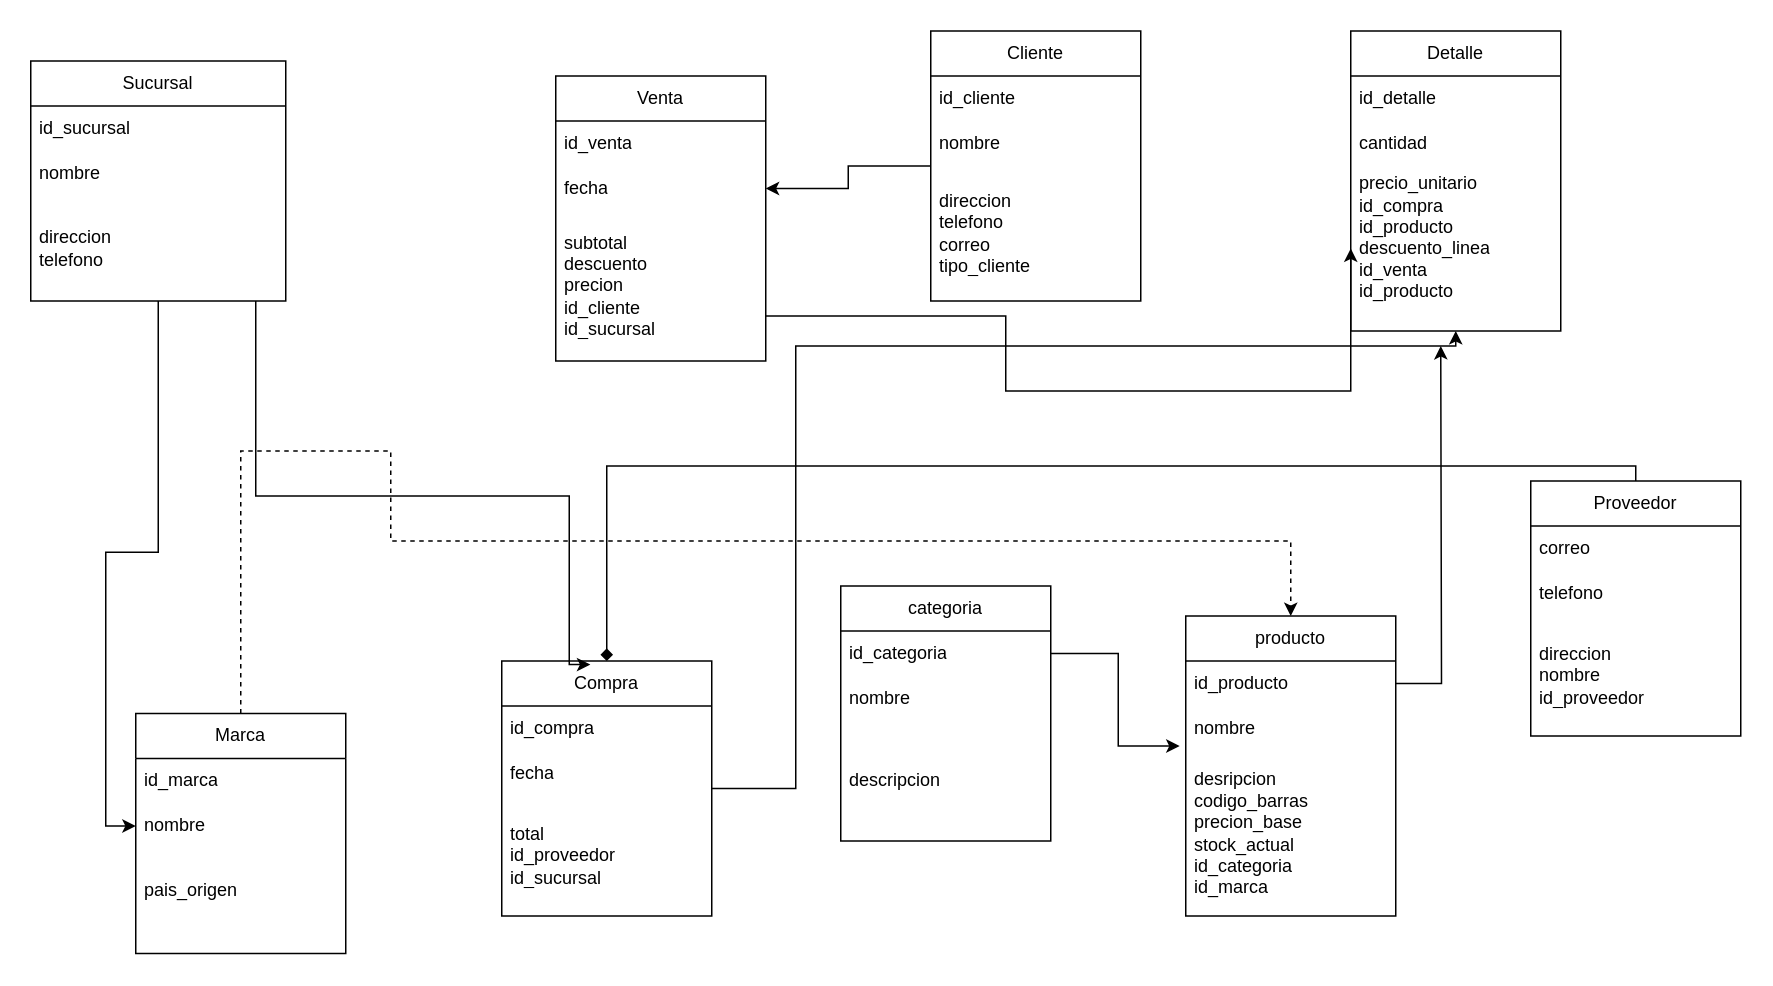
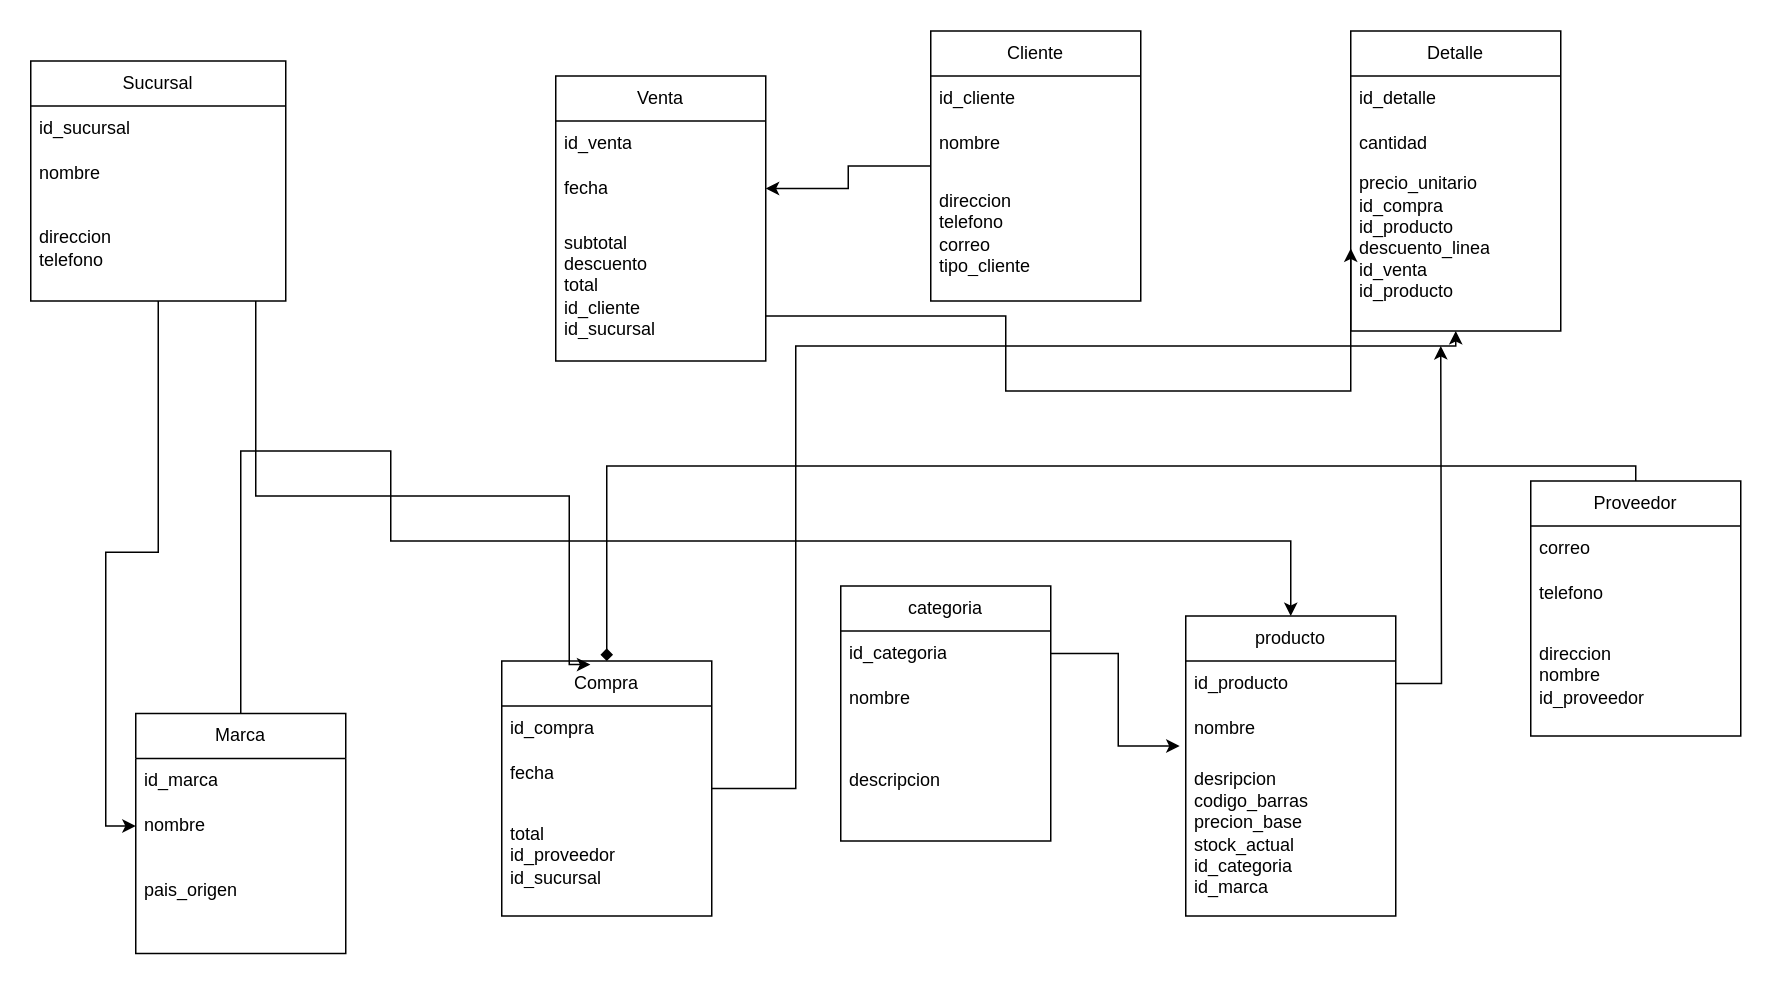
node "subtotal descuento precion id_cliente id_sucursal": label "subtotal descuento precion id_cliente id_sucursal" -> "subtotal descuento total id_cliente id_sucursal"
edge "Marca" -> "producto": style dashed -> solid
